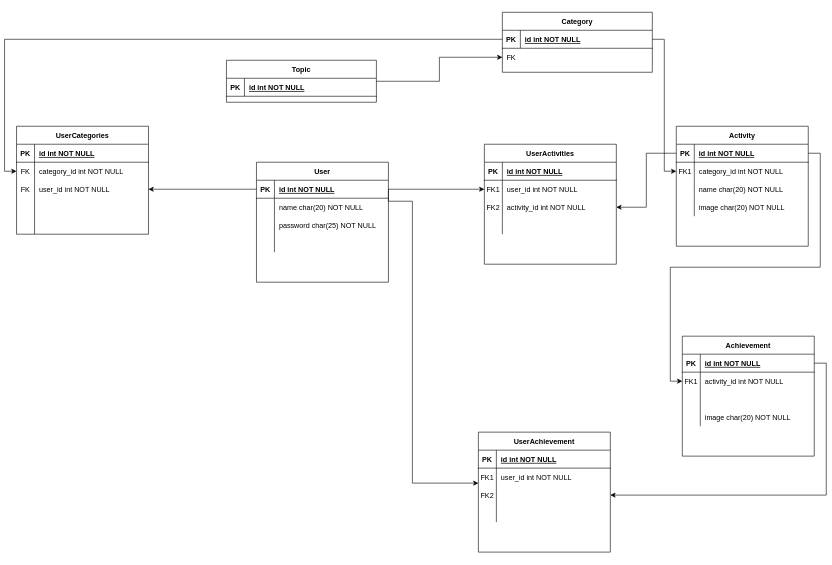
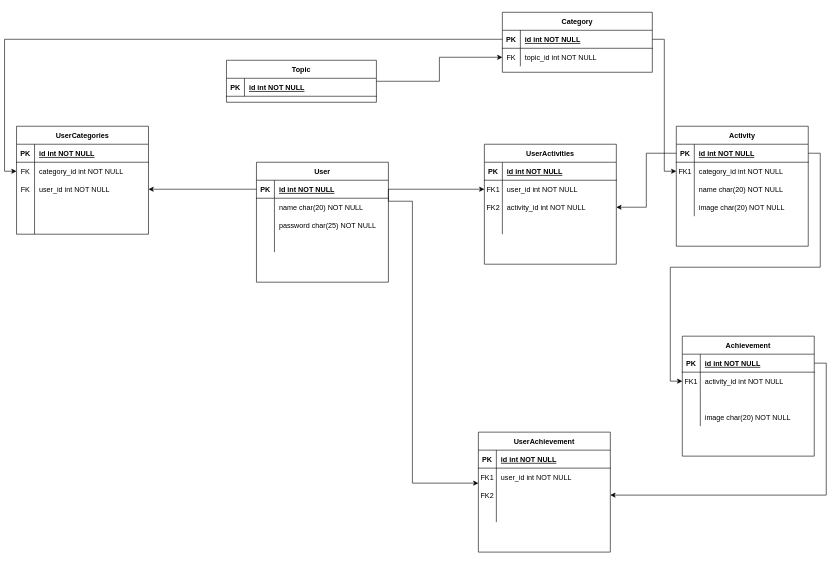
node "topic_id int NOT NULL": added
